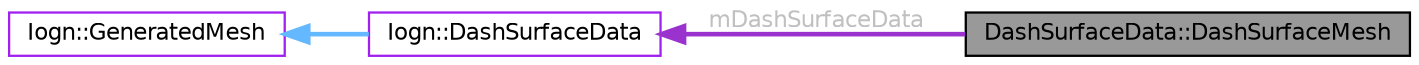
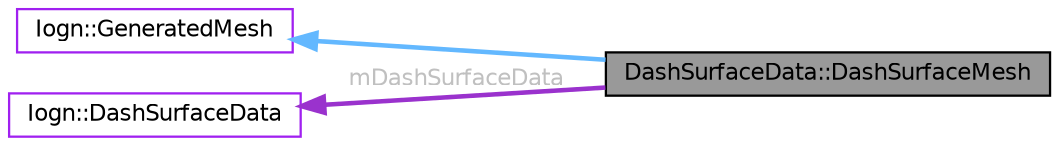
edge "Iogn::DashSurfaceData" -> "Iogn::GeneratedMesh": now "DashSurfaceData::DashSurfaceMesh" -> "Iogn::GeneratedMesh"
